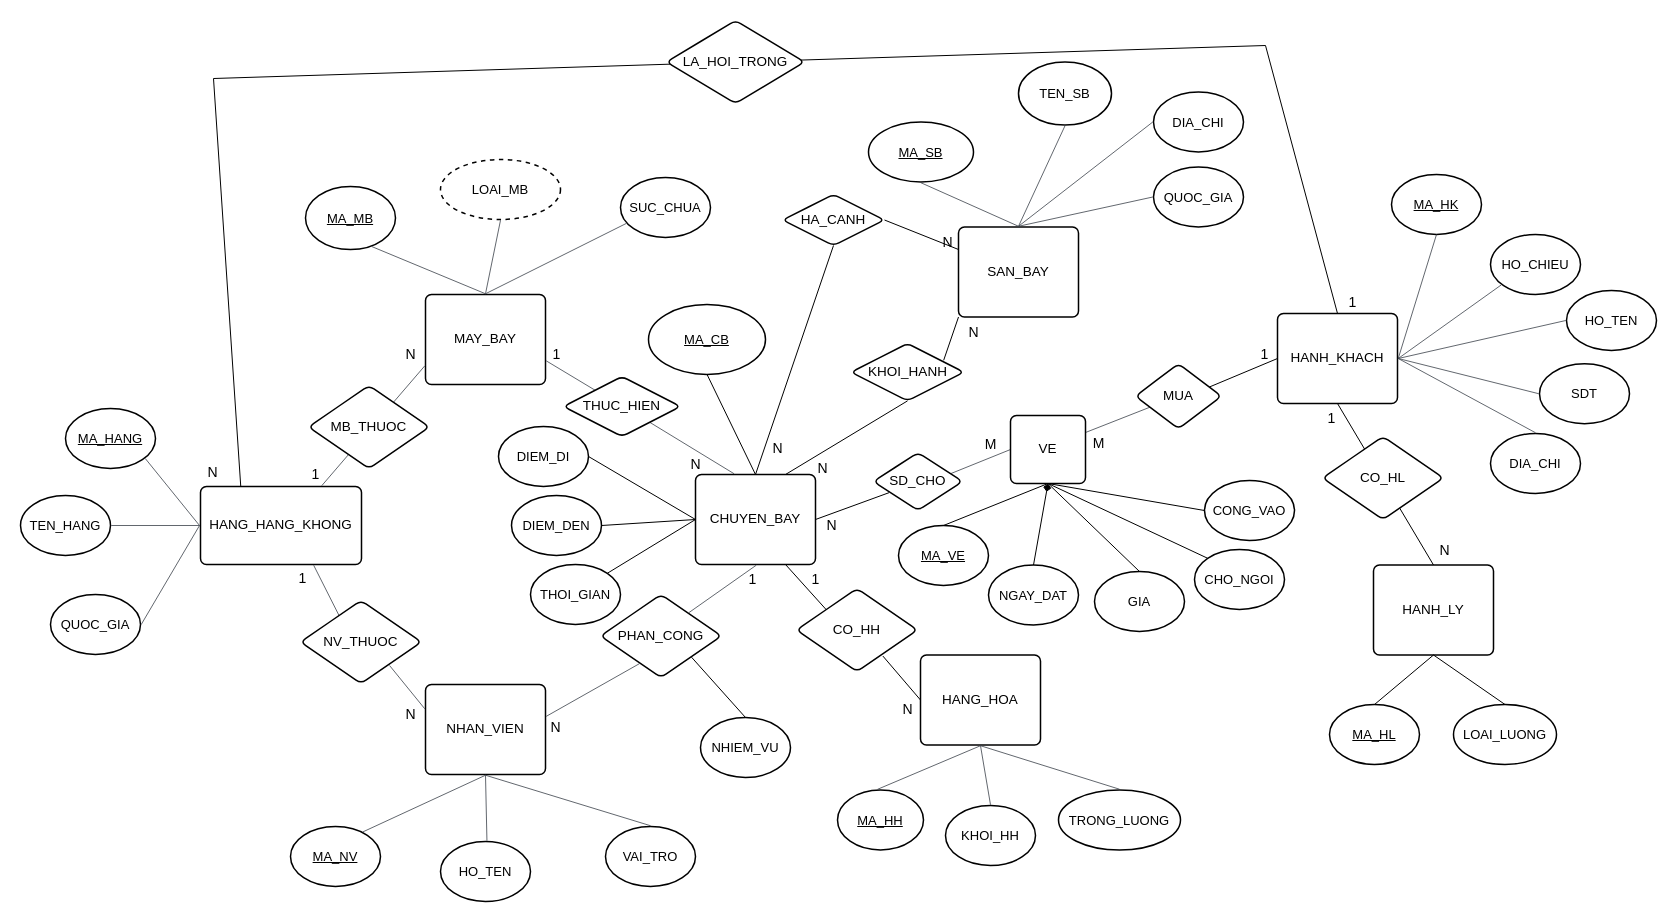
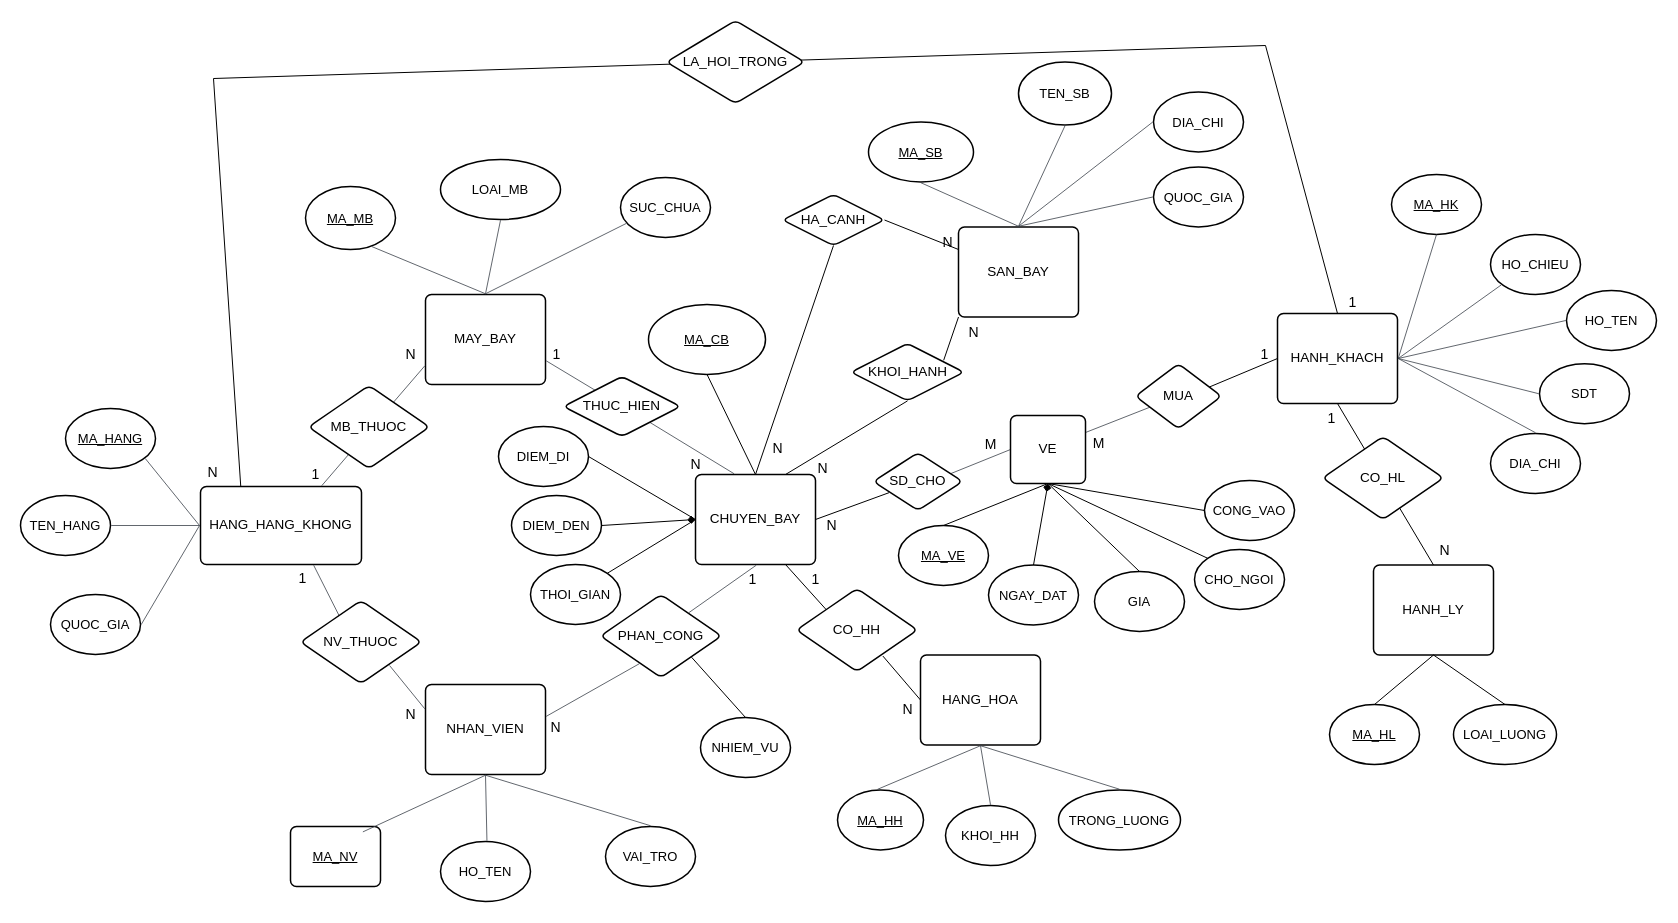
node "LOAI_MB": style dashed -> solid
edge "CHUYEN_BAY" -- "DIEM_DEN": arrowhead none -> diamond
node "MA_NV": shape ellipse -> rounded rectangle
